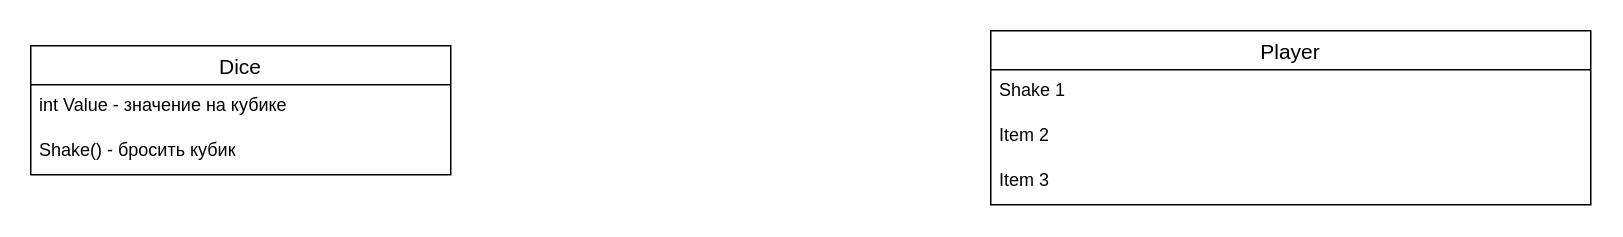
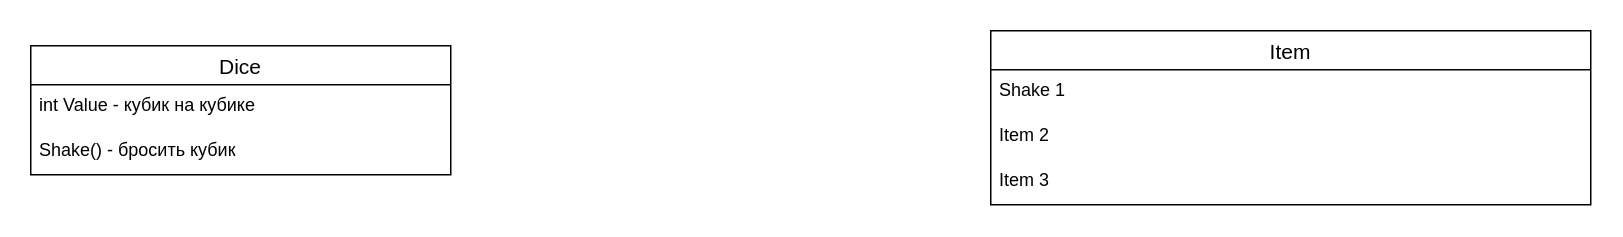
node "Player": label "Player" -> "Item"
node "int Value - значение на кубике": label "int Value - значение на кубике" -> "int Value - кубик на кубике"
